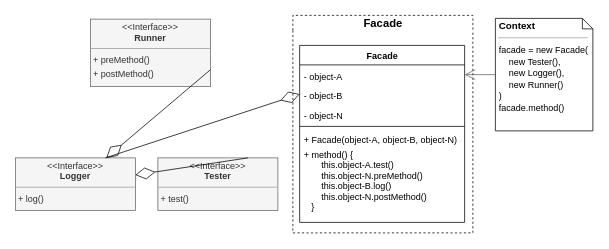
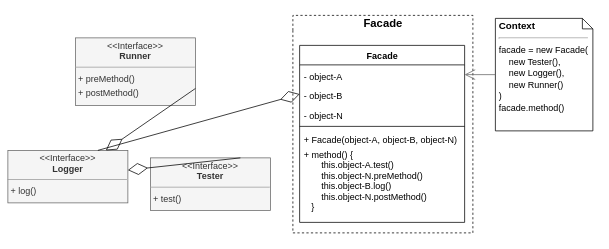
node "<<Interface>> Runner + preMethod() + postMethod()": moved (150, 53) -> (135, 72)
node "<<Interface>> Logger + log()": moved (75, 184) -> (68, 177)
node "<<Interface>> Tester + test()": moved (218, 184) -> (210, 184)
